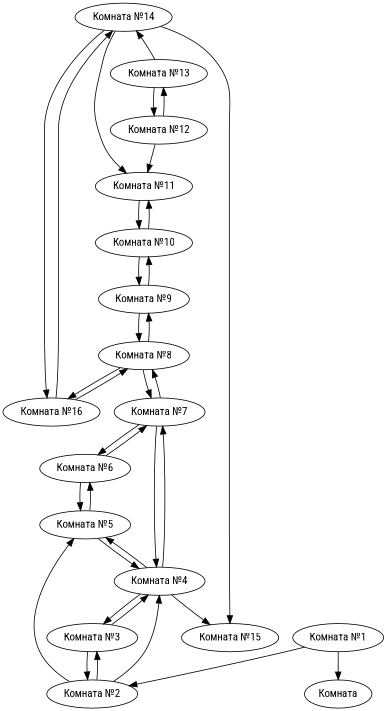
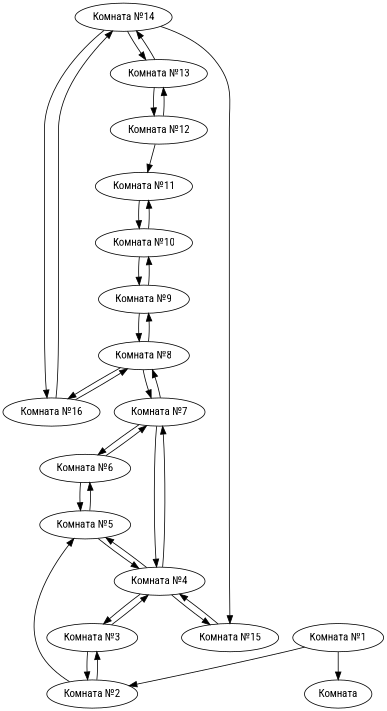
edge "Комната №14" -> "Комната №11": now "Комната №14" -> "Комната №13"
edge "Комната №2" -> "Комната №4": now "Комната №15" -> "Комната №4"
